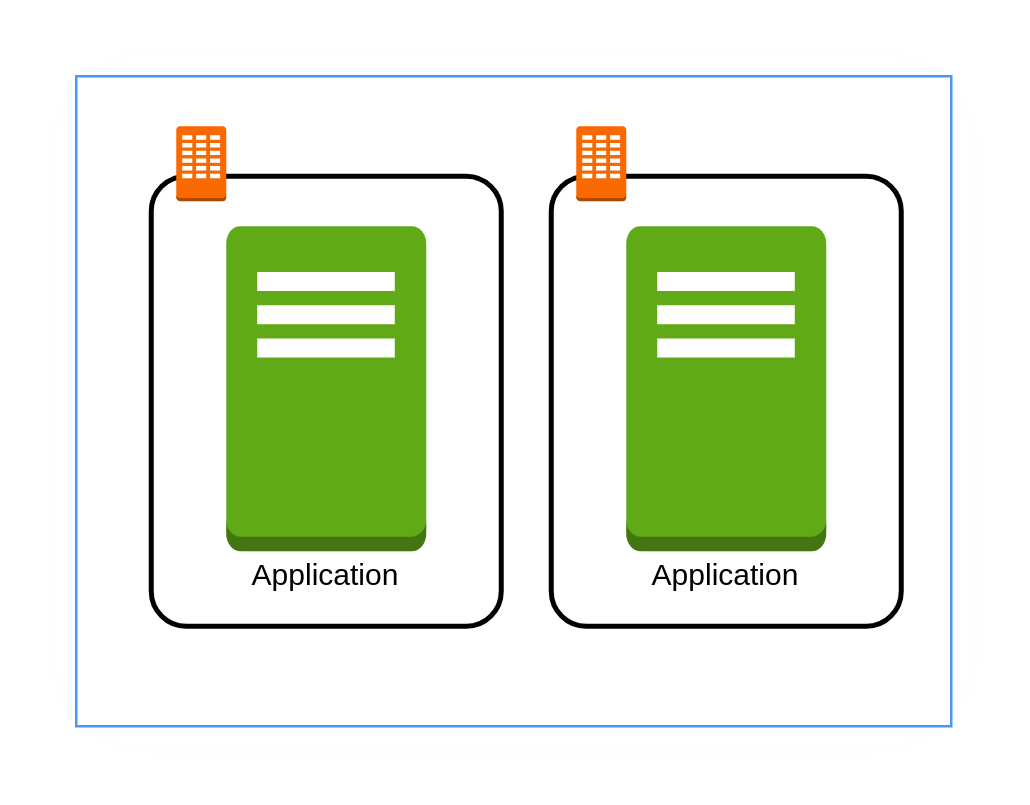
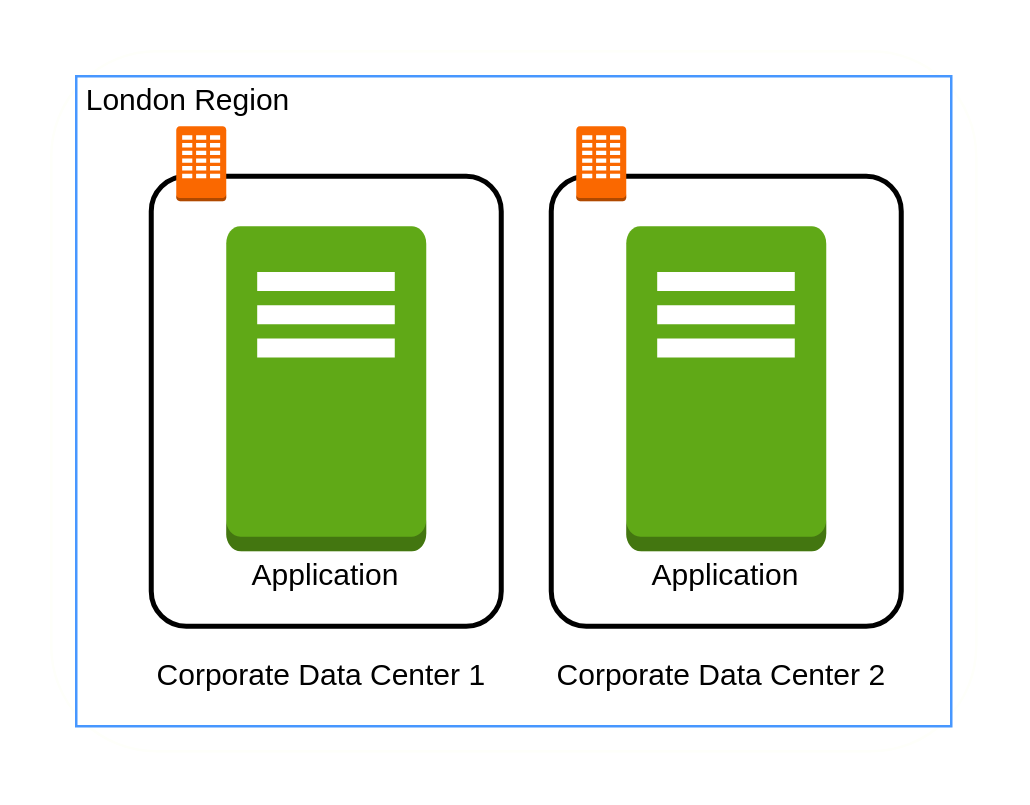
node "London Region": added
node "Corporate Data Center 1": added
node "Corporate Data Center 2": added
